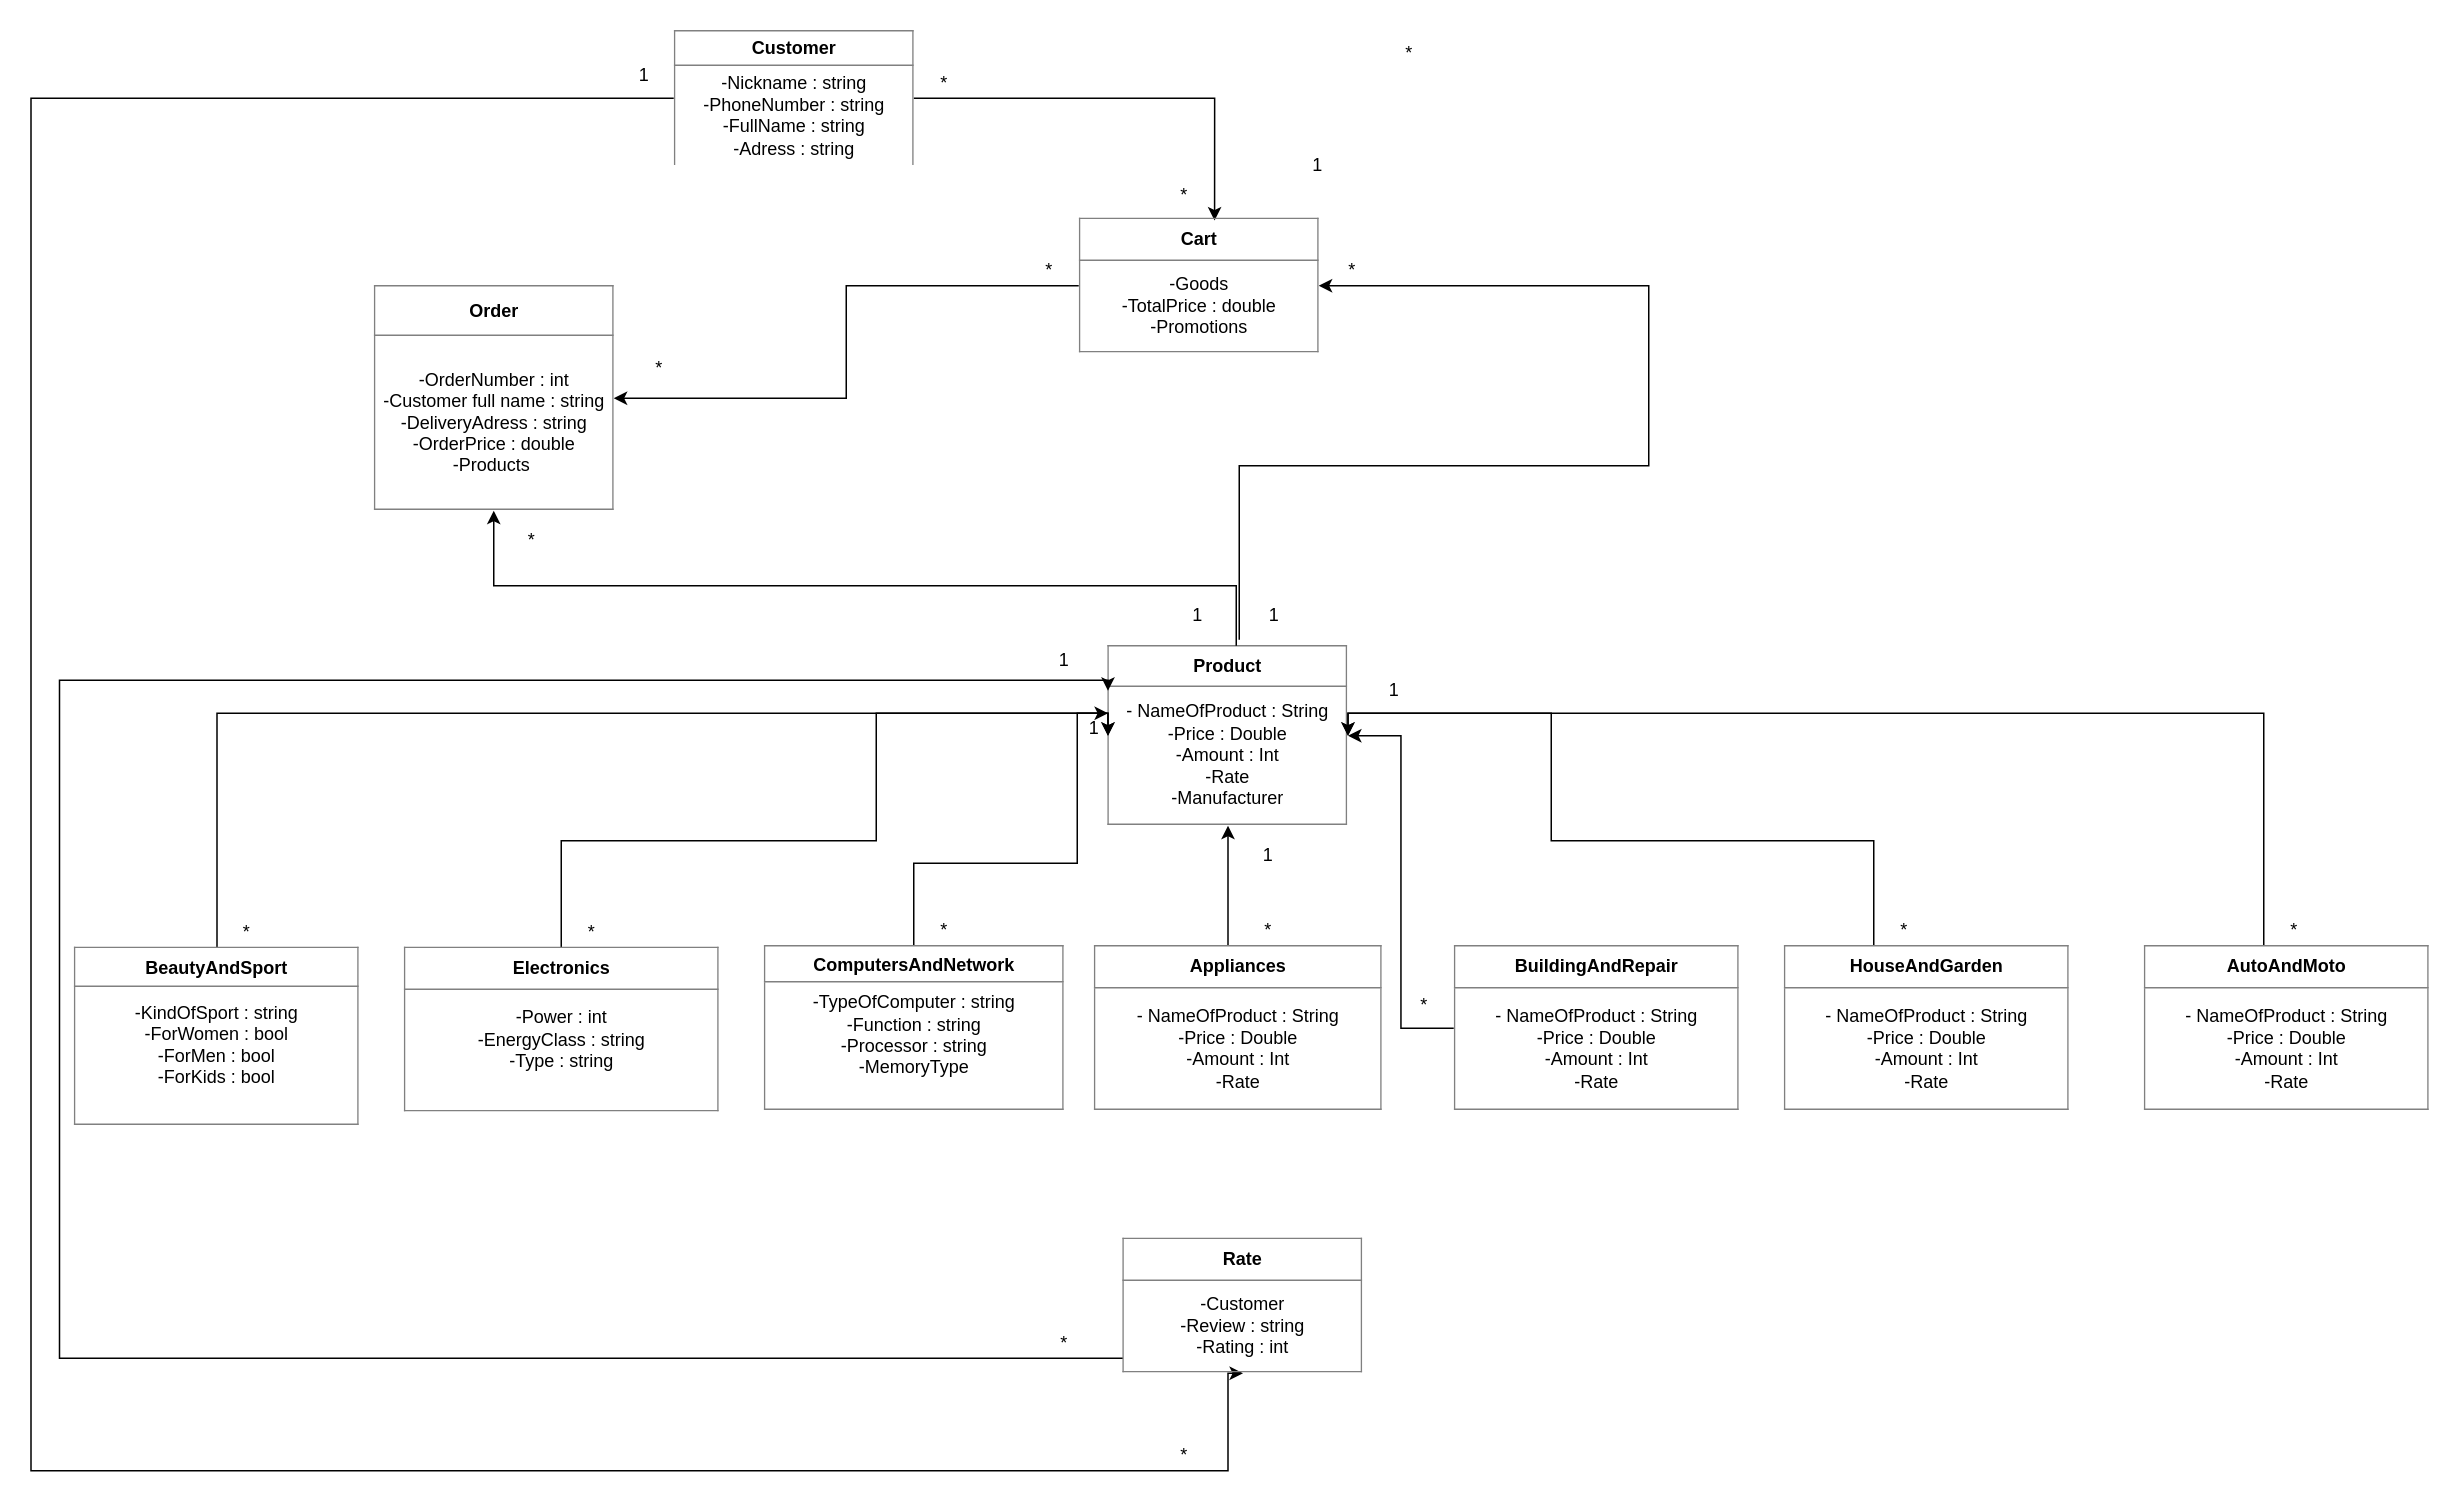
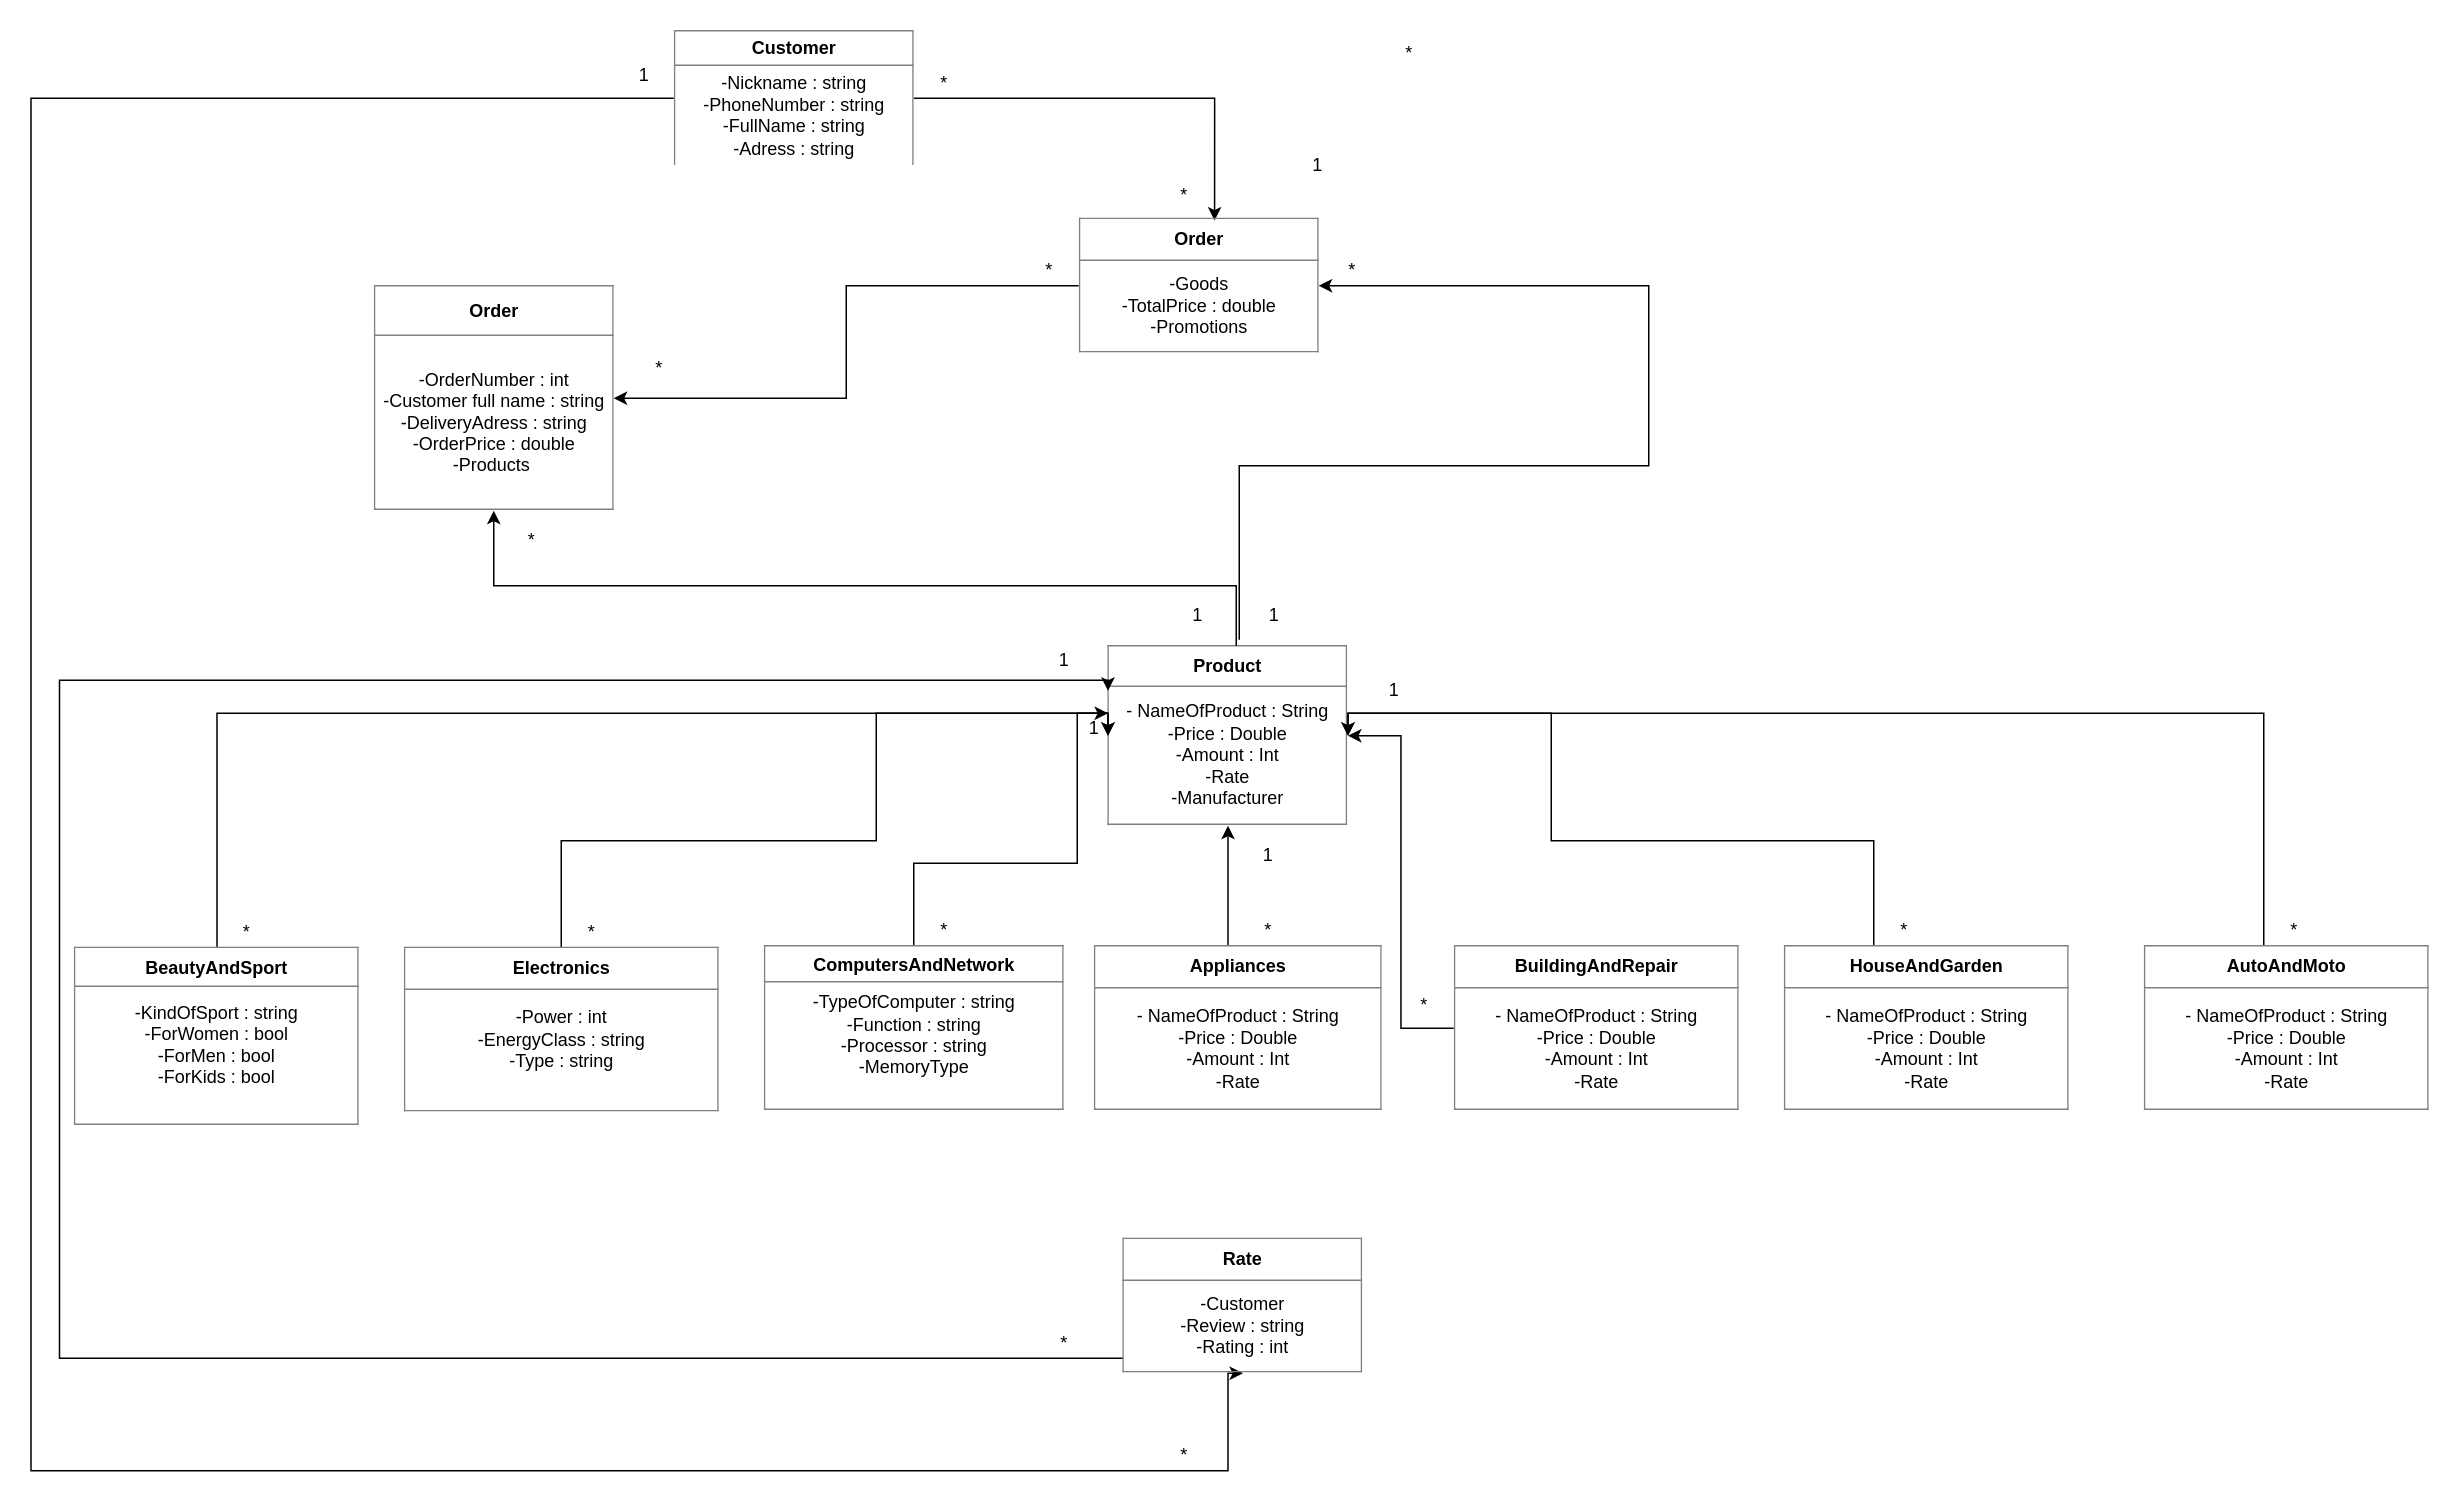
node "Cart -Goods -TotalPrice : double -Promotions": label "Cart -Goods -TotalPrice : double -Promotions" -> "Order -Goods -TotalPrice : double -Promotions"
